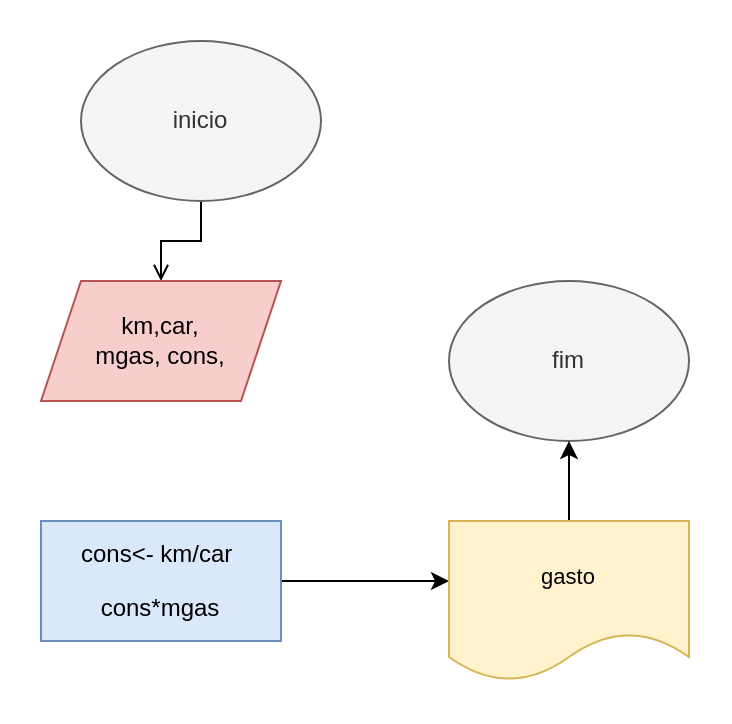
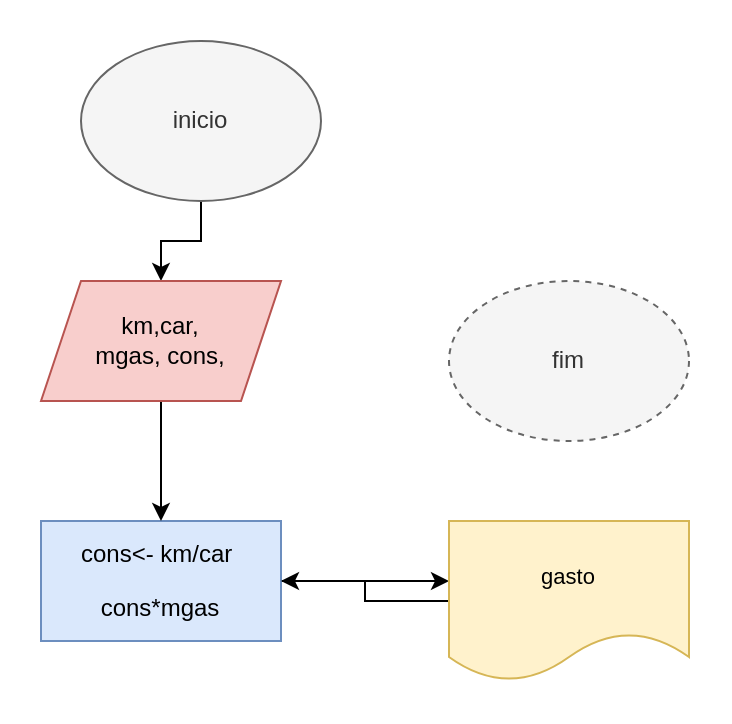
edge "inicio" -> "km,car, mgas, cons,": arrowhead open -> classic
node "fim": style solid -> dashed
edge "km,car, mgas, cons," -> "cons<- km/car cons*mgas": added
edge "gasto" -> "fim": now "gasto" -> "cons<- km/car cons*mgas"
